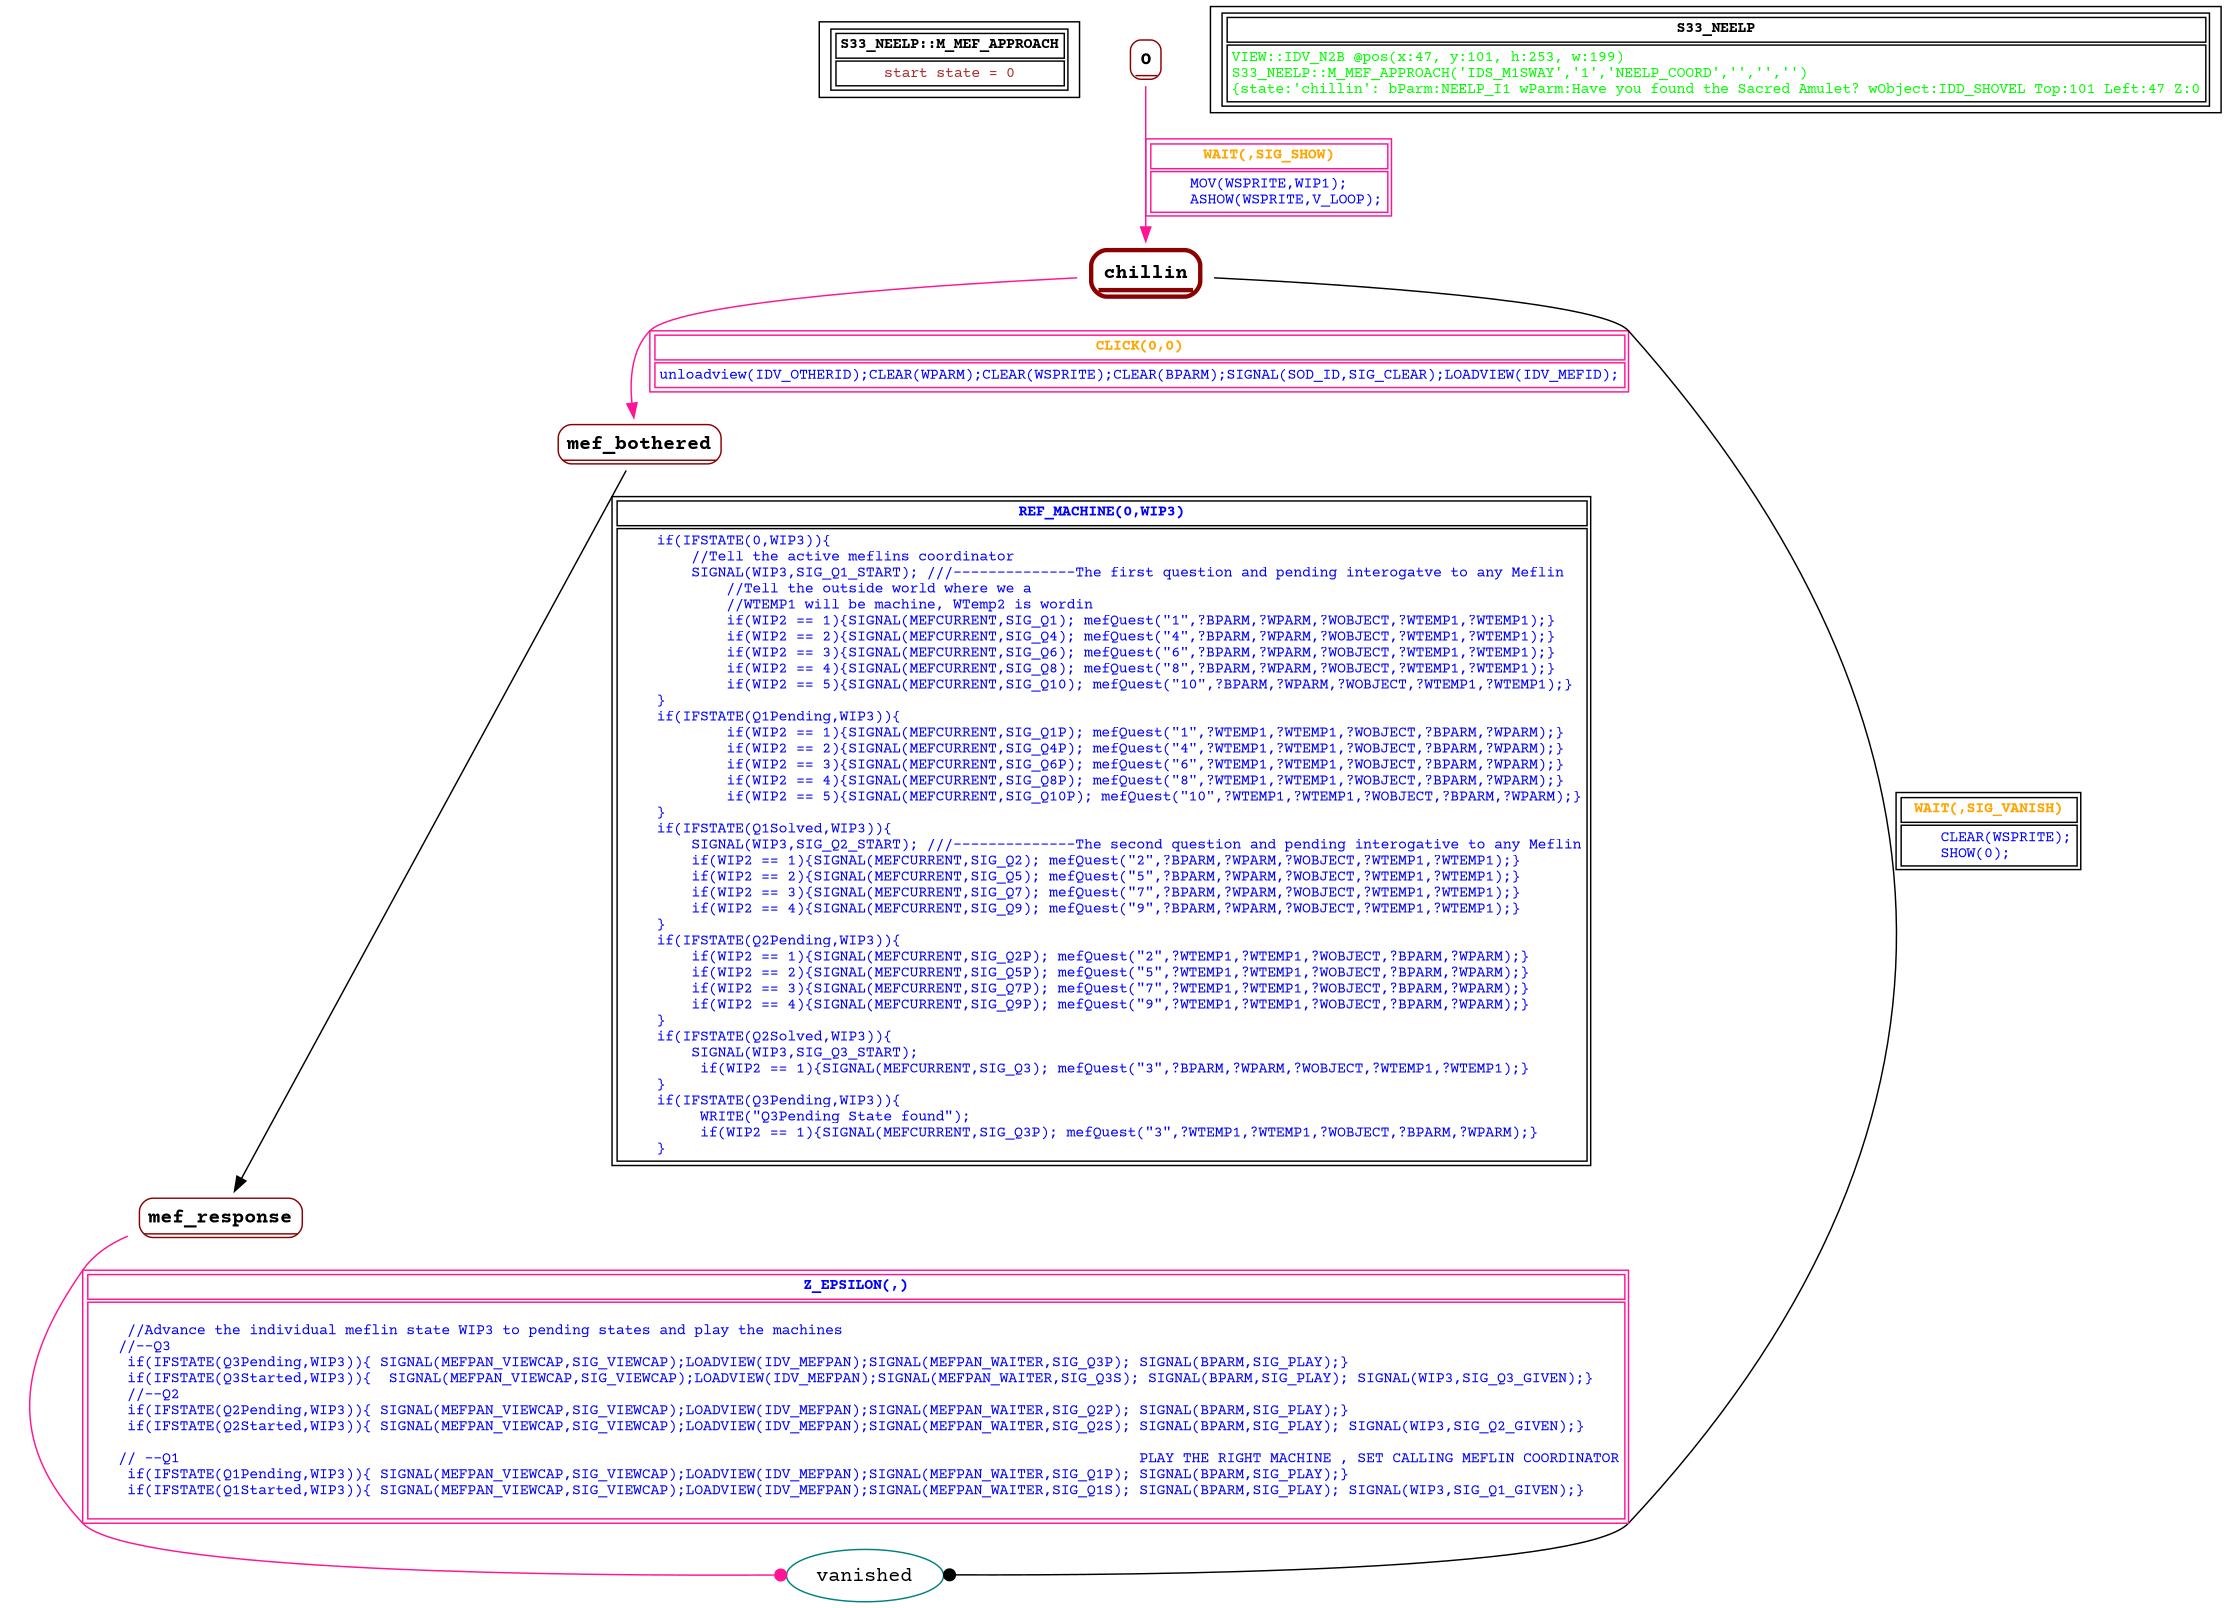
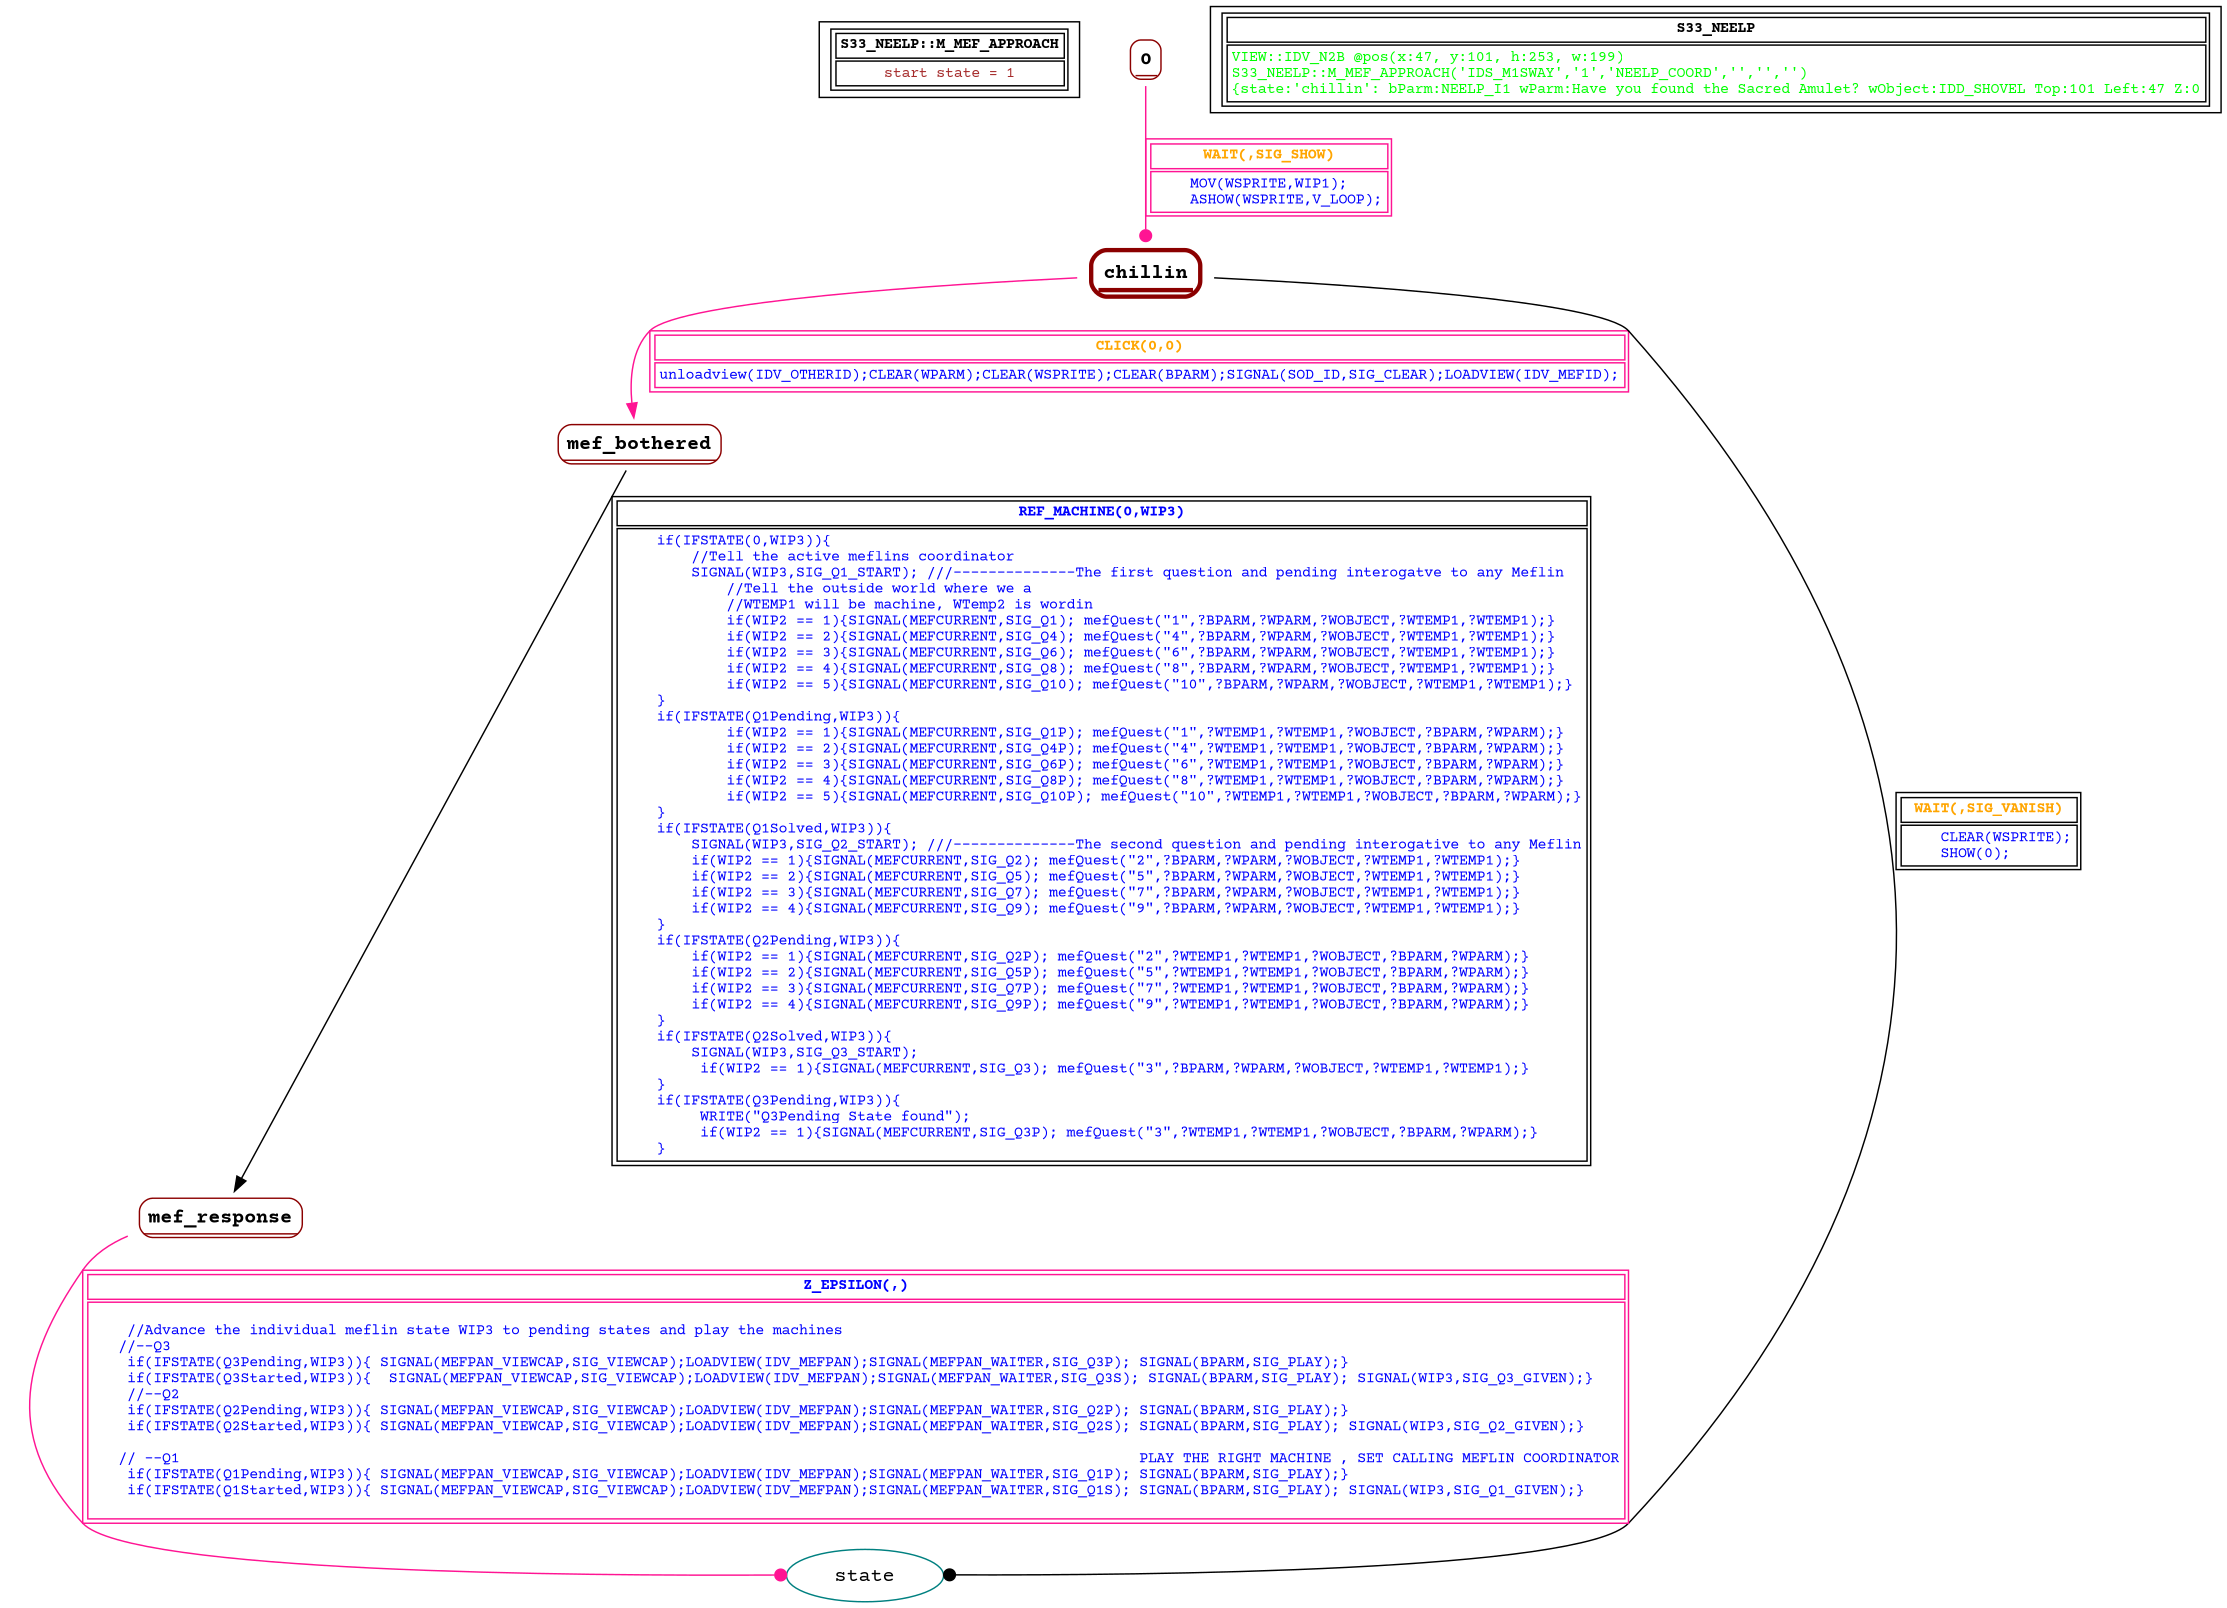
node "S33_NEELP::M_MEF_APPROACH": text "start state = 0" -> "start state = 1"
edge "0" -> "chillin": arrowhead normal -> dot
node "vanished": label "vanished" -> "state"
